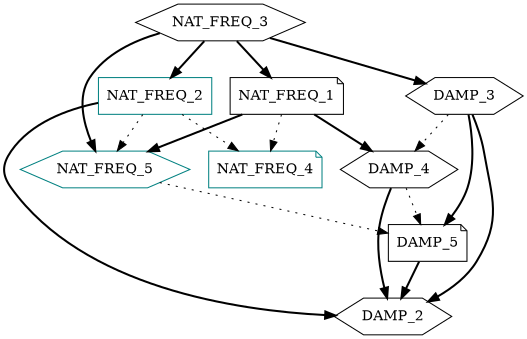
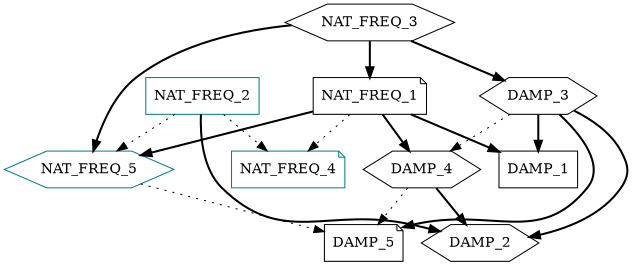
edge "NAT_FREQ_3" -> "NAT_FREQ_2": removed
node "DAMP_1": added
edge "DAMP_5" -> "DAMP_2": removed
